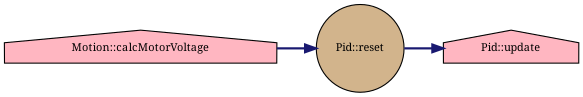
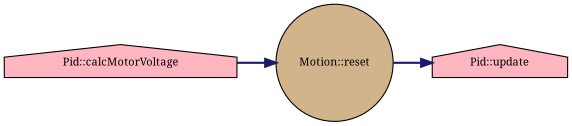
node "Motion::calcMotorVoltage": label "Motion::calcMotorVoltage" -> "Pid::calcMotorVoltage"
node "Pid::reset": label "Pid::reset" -> "Motion::reset"
